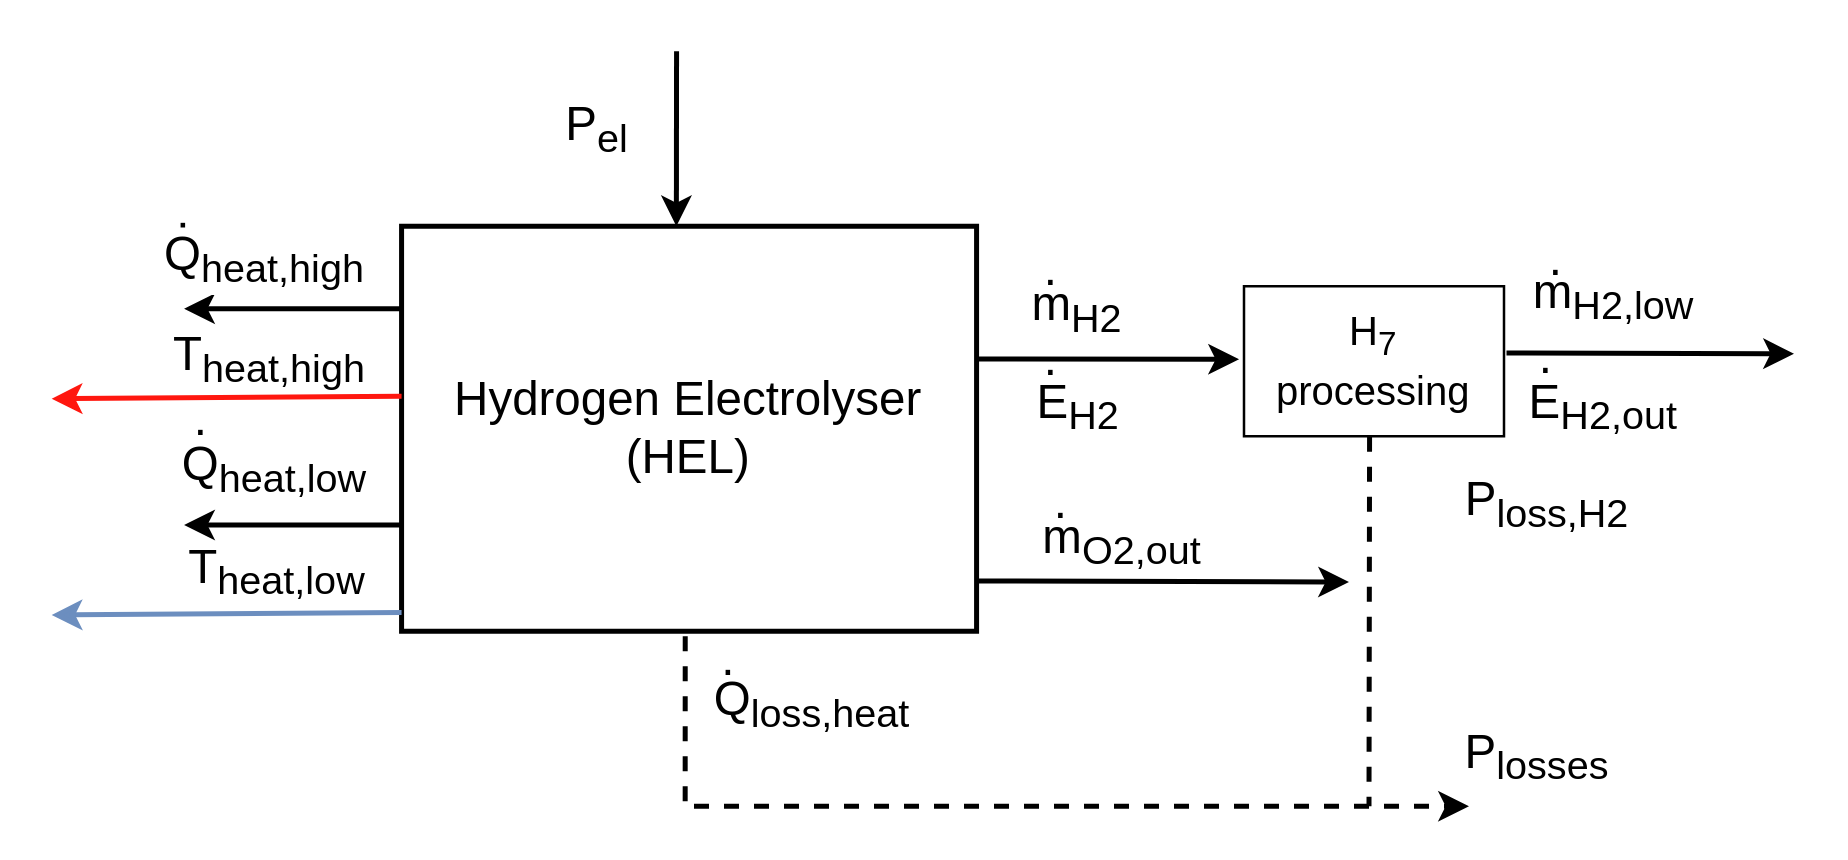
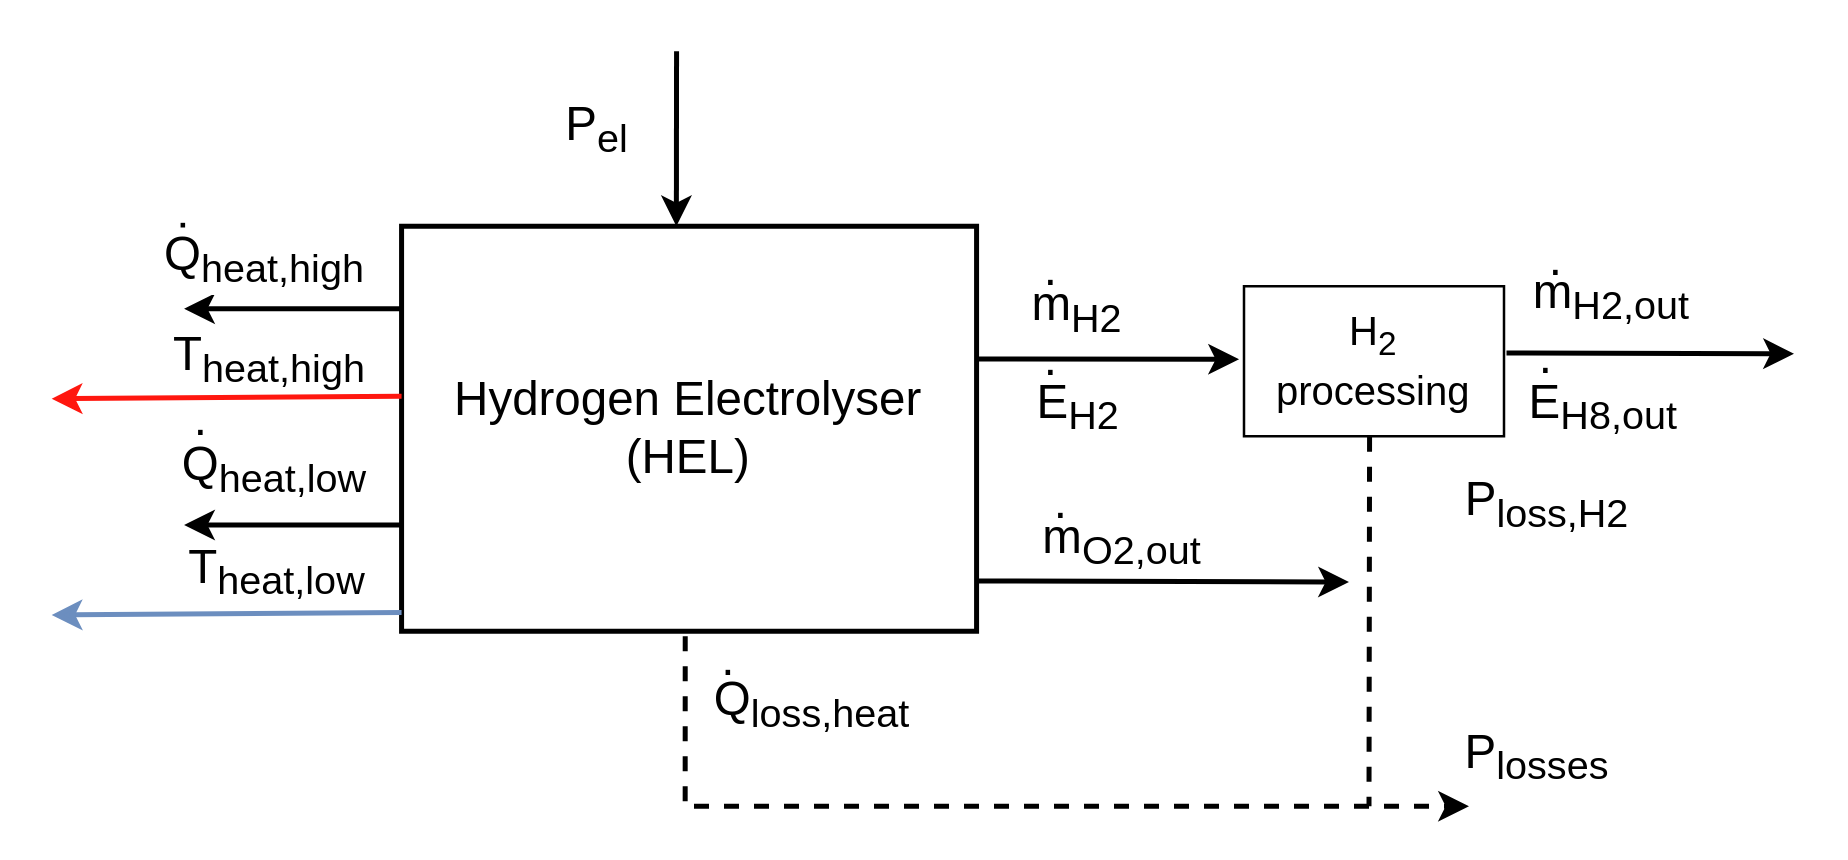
node "mH2,low": label "mH2,low" -> "mH2,out"
node "H7 processing": label "H7 processing" -> "H2 processing"
node "EH2,out": label "EH2,out" -> "EH8,out"
